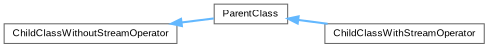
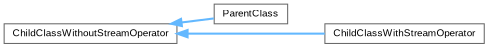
edge "ChildClassWithStreamOperator" -> "ParentClass": now "ChildClassWithStreamOperator" -> "ChildClassWithoutStreamOperator"
